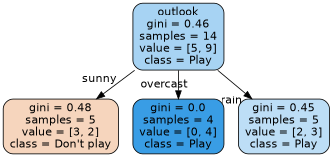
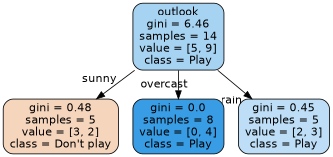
node "outlook gini = 0.46 samples = 14 value = [5, 9] class = Play": label "outlook gini = 0.46 samples = 14 value = [5, 9] class = Play" -> "outlook gini = 6.46 samples = 14 value = [5, 9] class = Play"
node "gini = 0.0 samples = 4 value = [0, 4] class = Play": label "gini = 0.0 samples = 4 value = [0, 4] class = Play" -> "gini = 0.0 samples = 8 value = [0, 4] class = Play"
